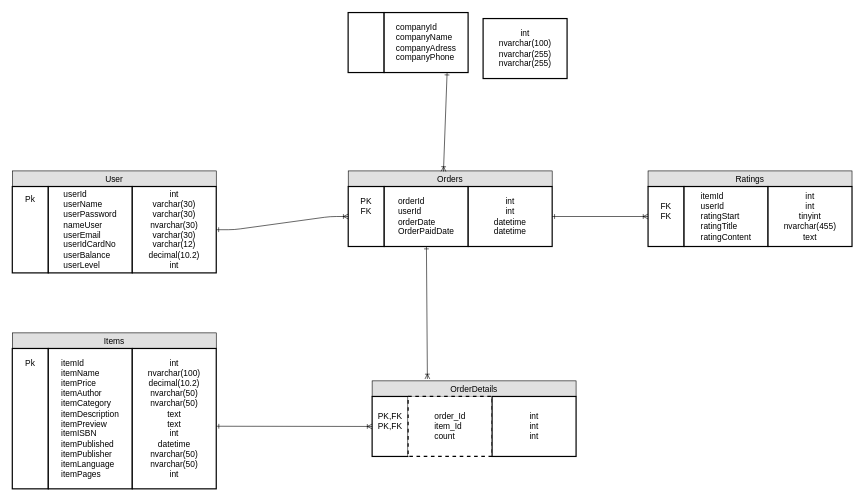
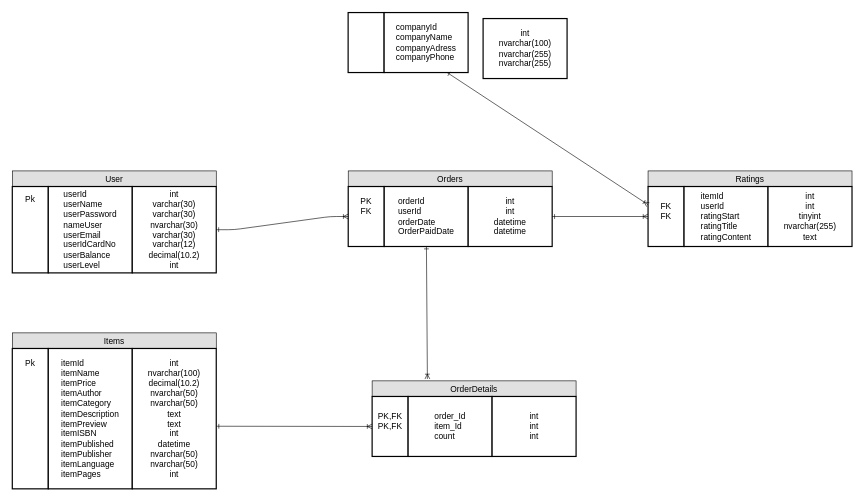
edge "companyId companyName companyAdress companyPhone" -- "Orders": now "companyId companyName companyAdress companyPhone" -- "FK FK"
node "int int tinyint nvarchar(455) text": label "int int tinyint nvarchar(455) text" -> "int int tinyint nvarchar(255) text"
node "order_Id item_Id count": style dashed -> solid
